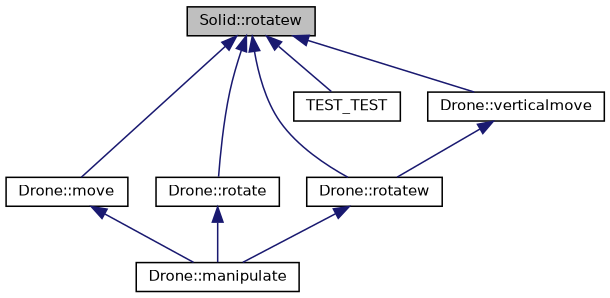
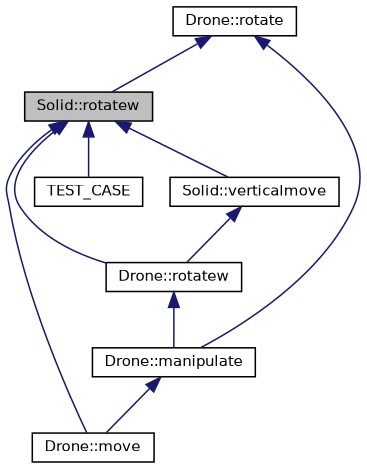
node "TEST_TEST": label "TEST_TEST" -> "TEST_CASE"
node "Drone::verticalmove": label "Drone::verticalmove" -> "Solid::verticalmove"
edge "Drone::rotate" -> "Solid::rotatew": reversed
edge "Drone::manipulate" -> "Drone::move": reversed
